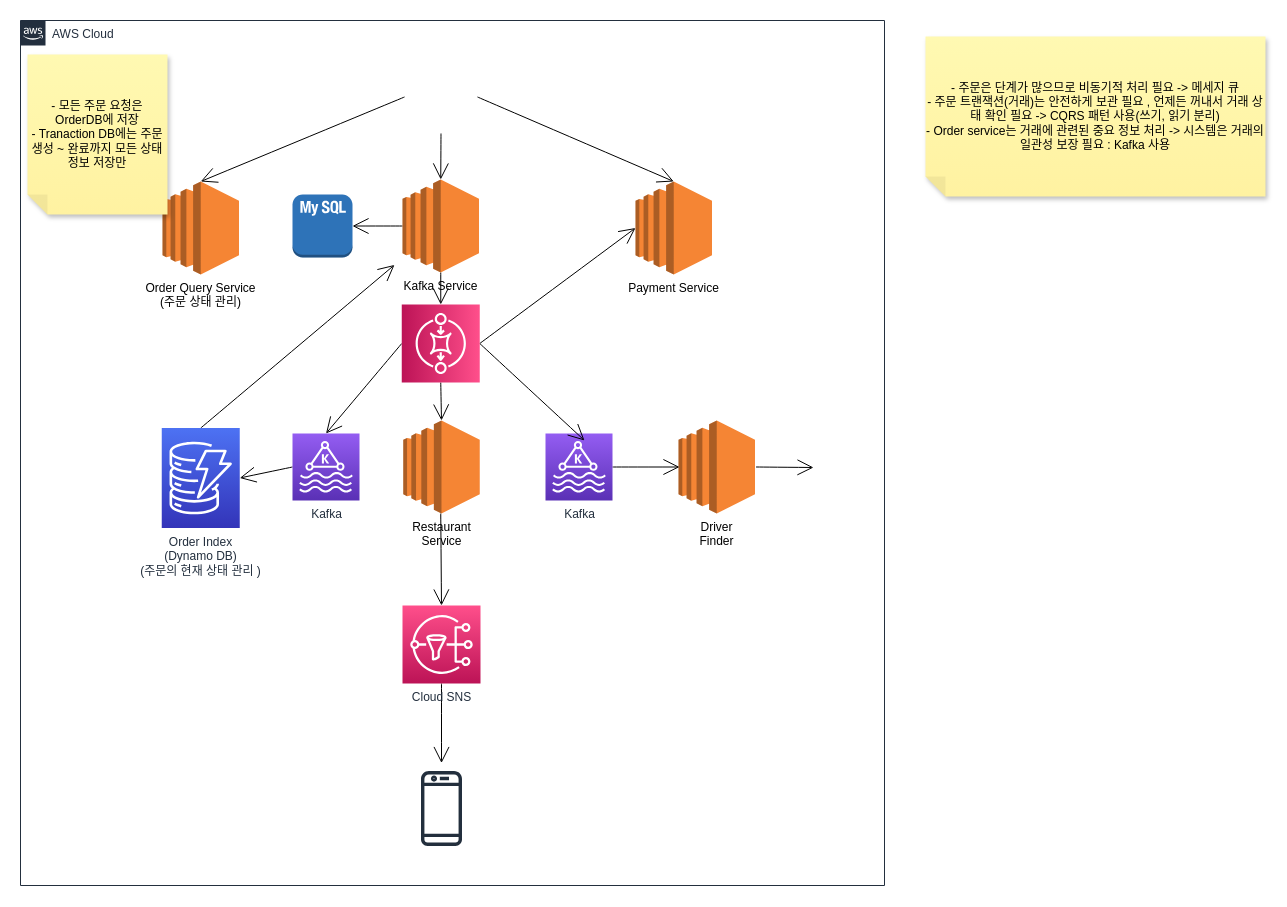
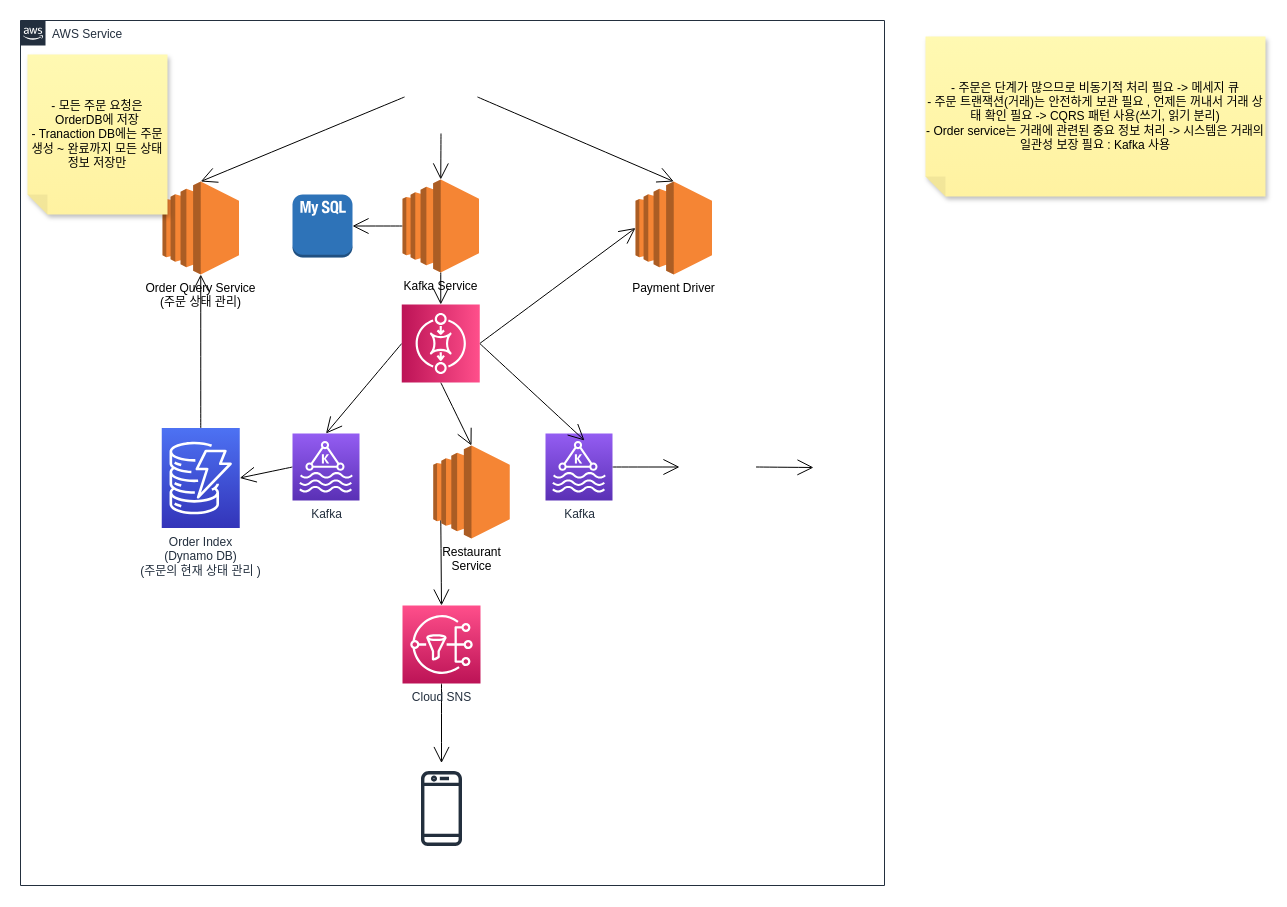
node "AWS Cloud": label "AWS Cloud" -> "AWS Service"
node "Payment Service": label "Payment Service" -> "Payment Driver"
edge "Order Index (Dynamo DB) (주문의 현재 상태 관리 )" -> "Kafka Service": now "Order Index (Dynamo DB) (주문의 현재 상태 관리 )" -> "Order Query Service (주문 상태 관리)"
node "Restaurant Service": moved (442, 467) -> (472, 492)
node "Driver Finder": removed
